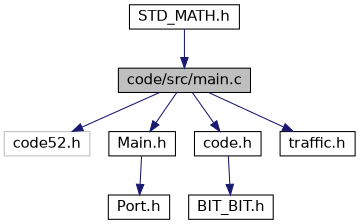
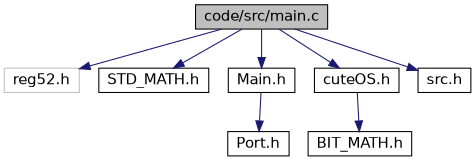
edge "STD_MATH.h" -> "code/src/main.c": reversed
node "code52.h": label "code52.h" -> "reg52.h"
node "code.h": label "code.h" -> "cuteOS.h"
node "traffic.h": label "traffic.h" -> "src.h"
node "BIT_BIT.h": label "BIT_BIT.h" -> "BIT_MATH.h"
